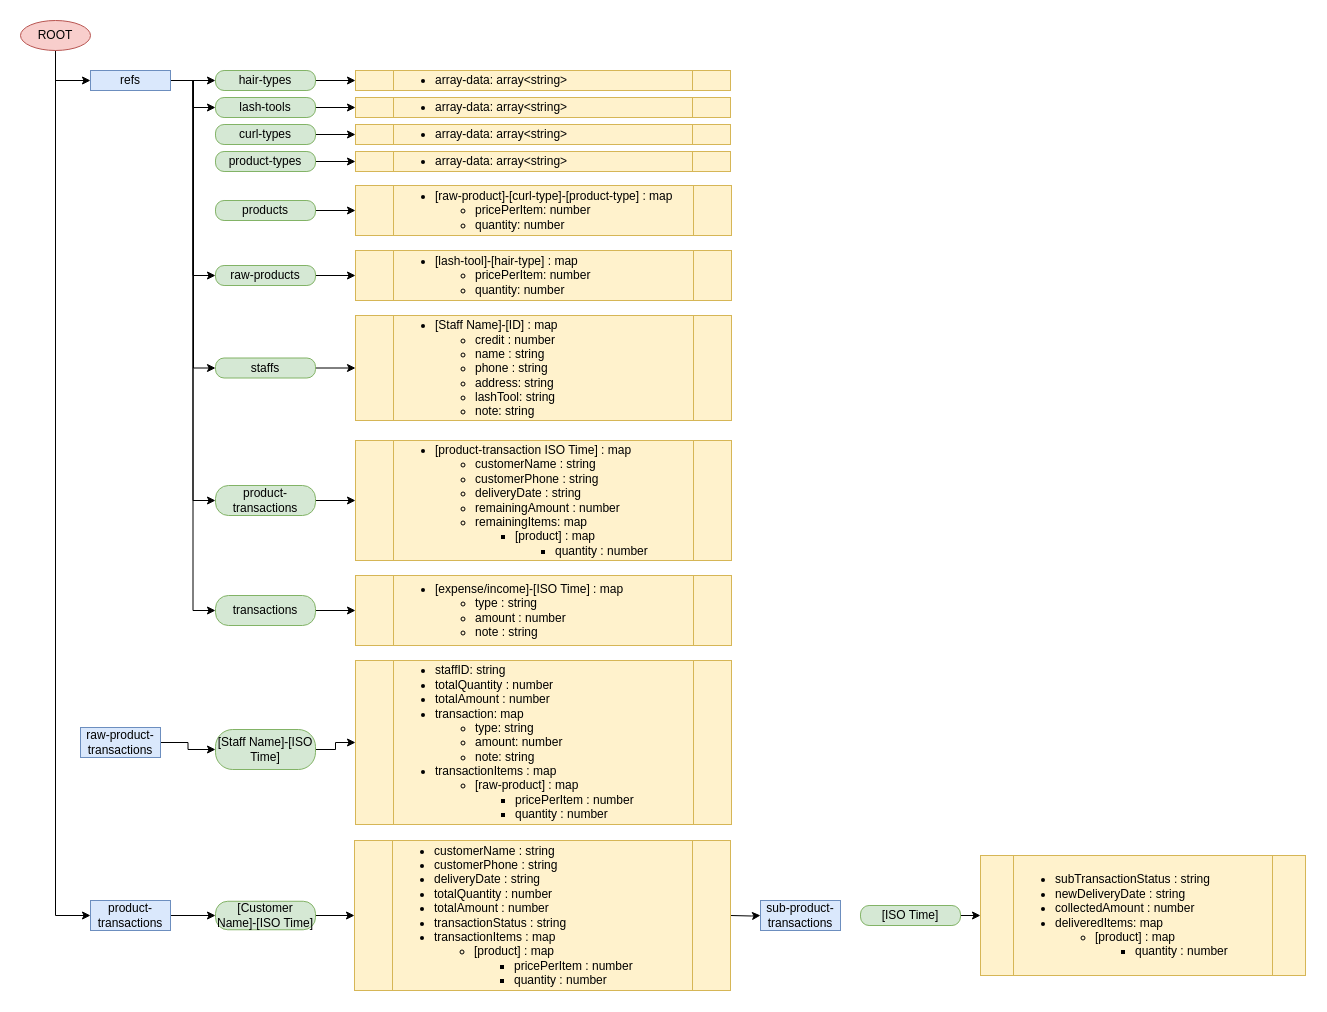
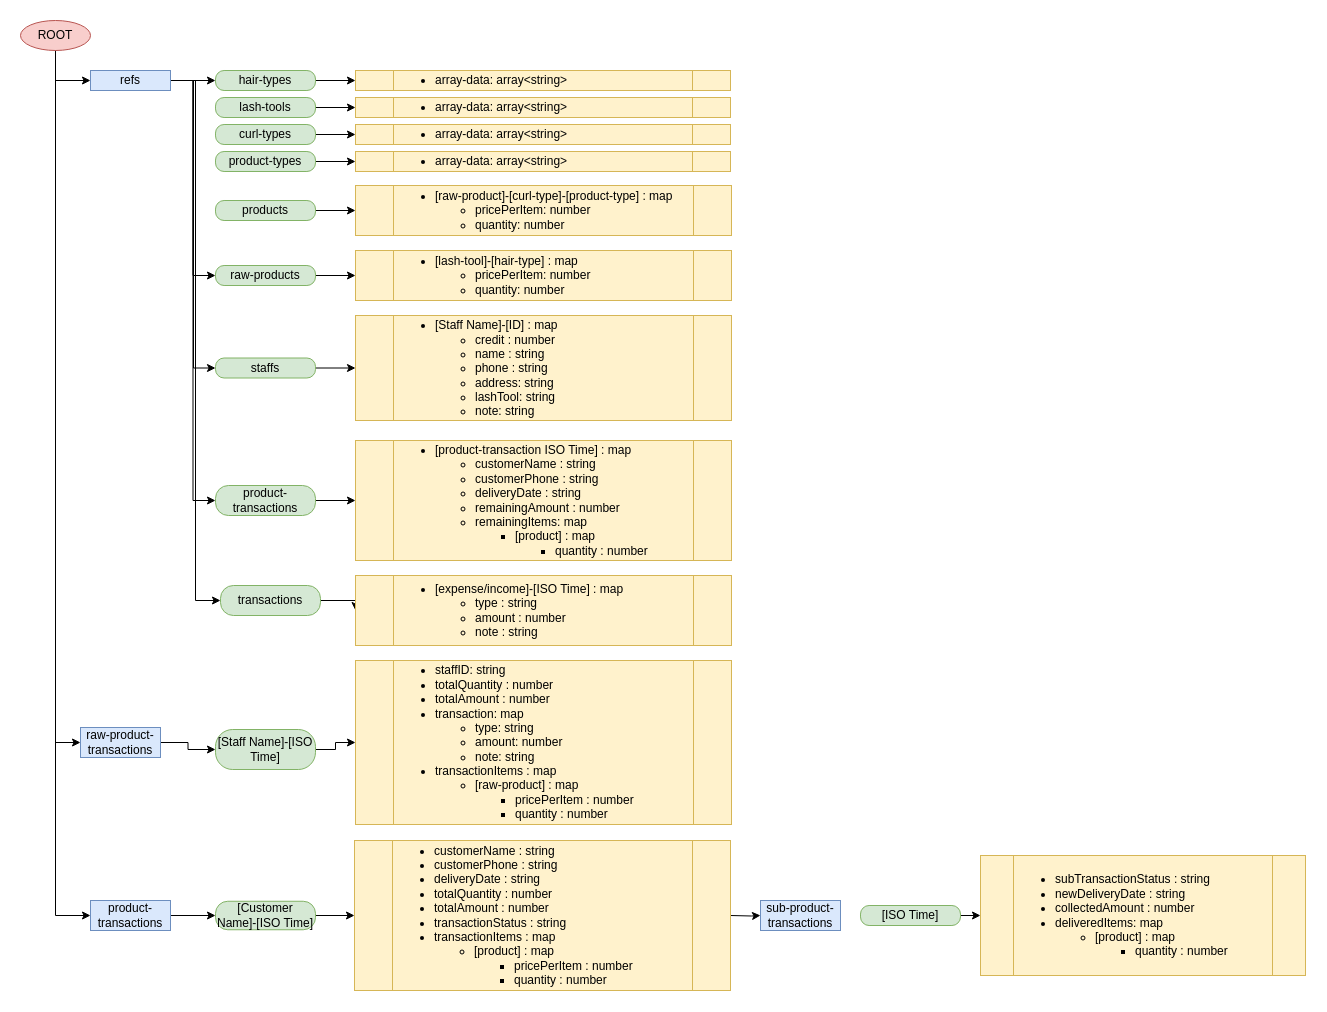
edge "refs" -> "lash-tools": removed
node "transactions": moved (266, 611) -> (271, 601)
edge "ROOT" -> "raw-product-transactions": added
